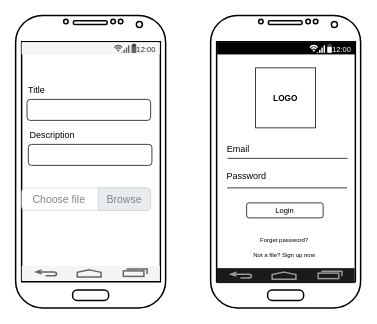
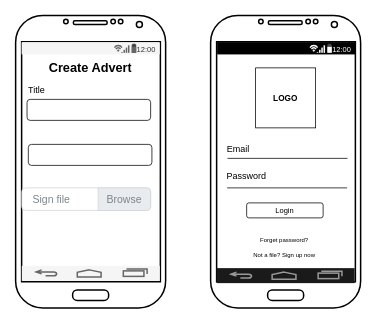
node "Create Advert": added
node "Description": removed
node "Choose file": label "Choose file" -> "Sign file"
